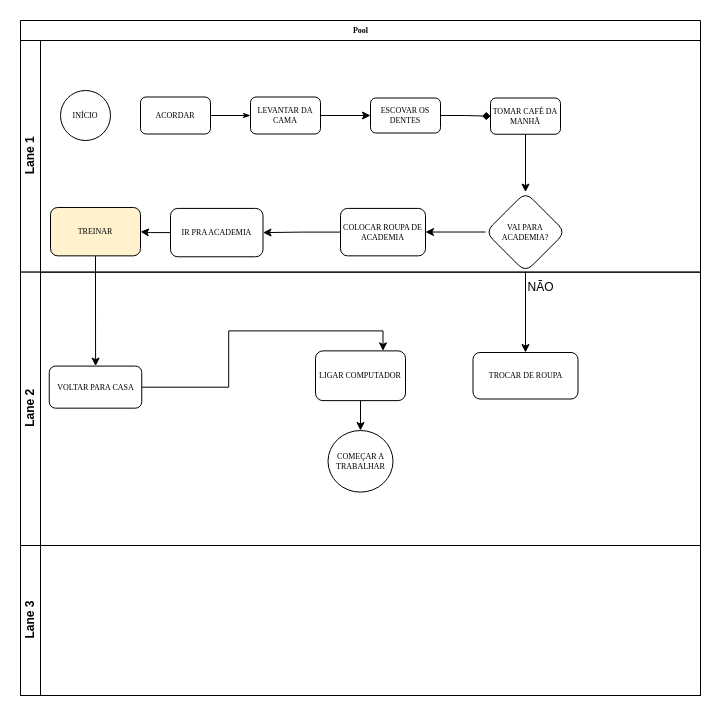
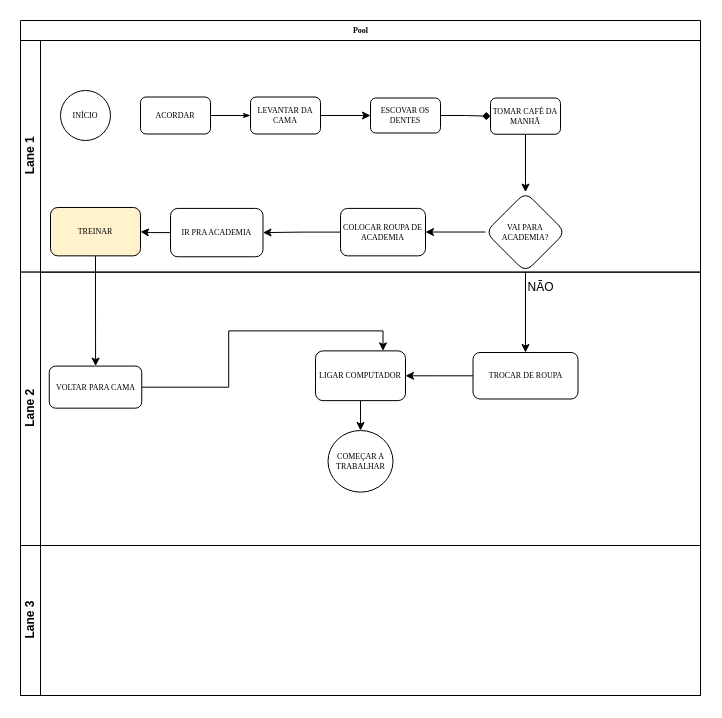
edge "TROCAR DE ROUPA" -> "LIGAR COMPUTADOR": added
node "VOLTAR PARA CASA": label "VOLTAR PARA CASA" -> "VOLTAR PARA CAMA"
